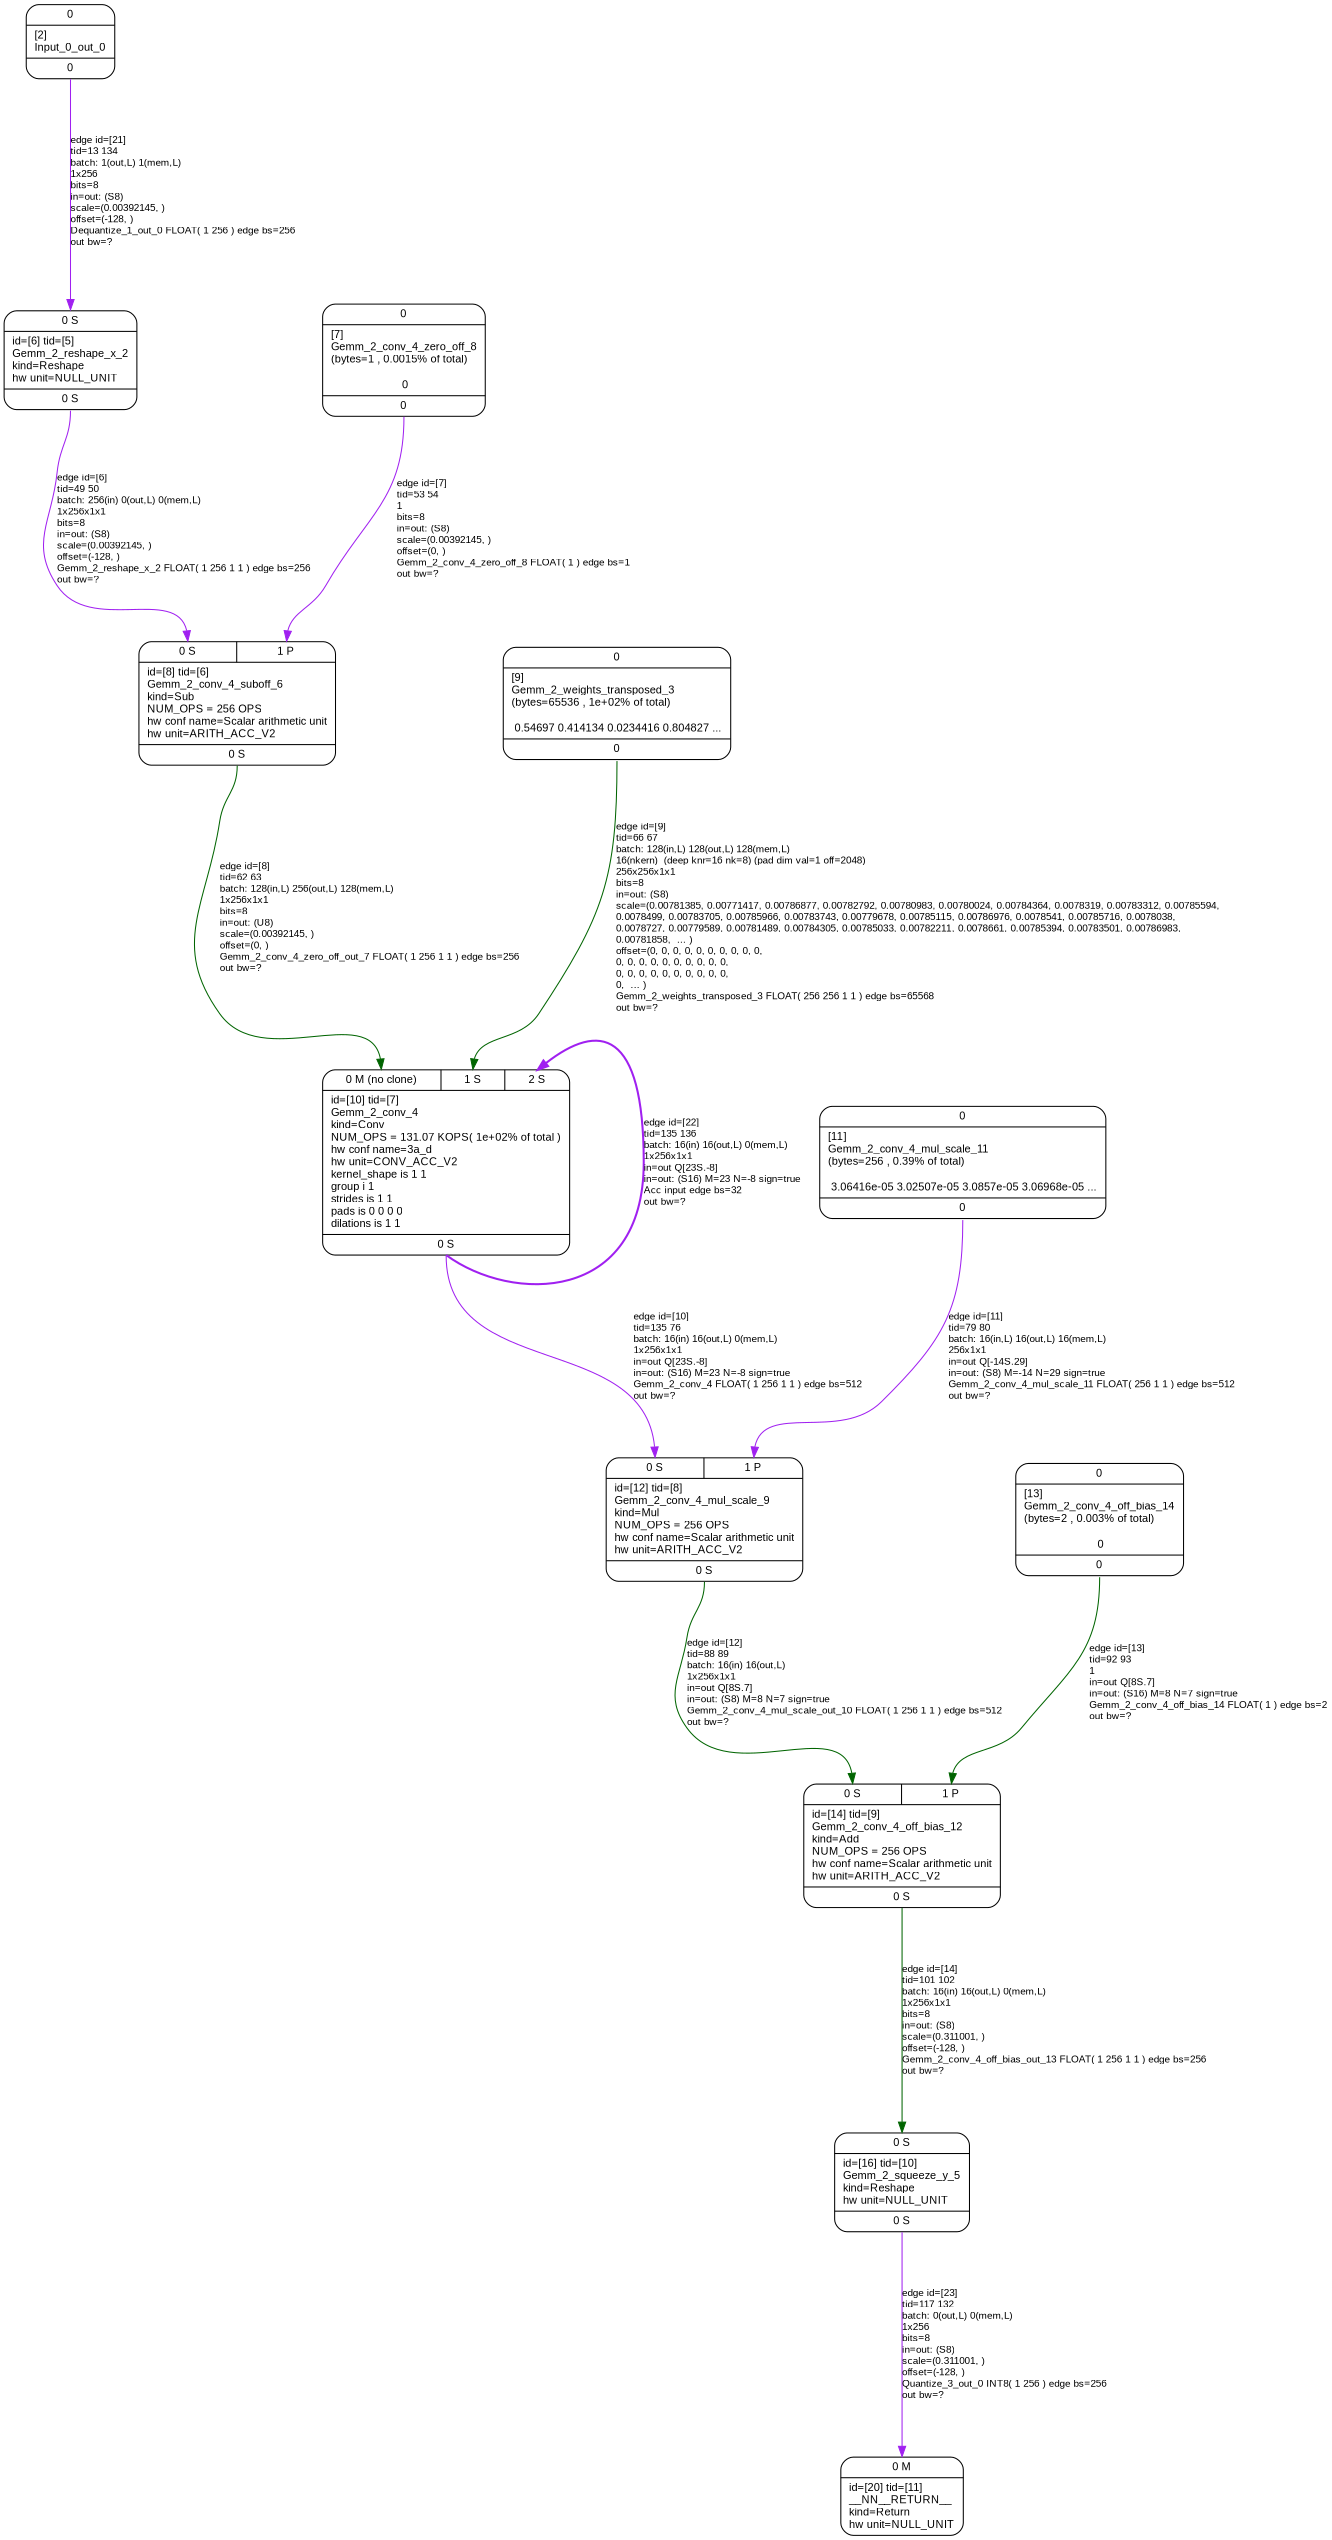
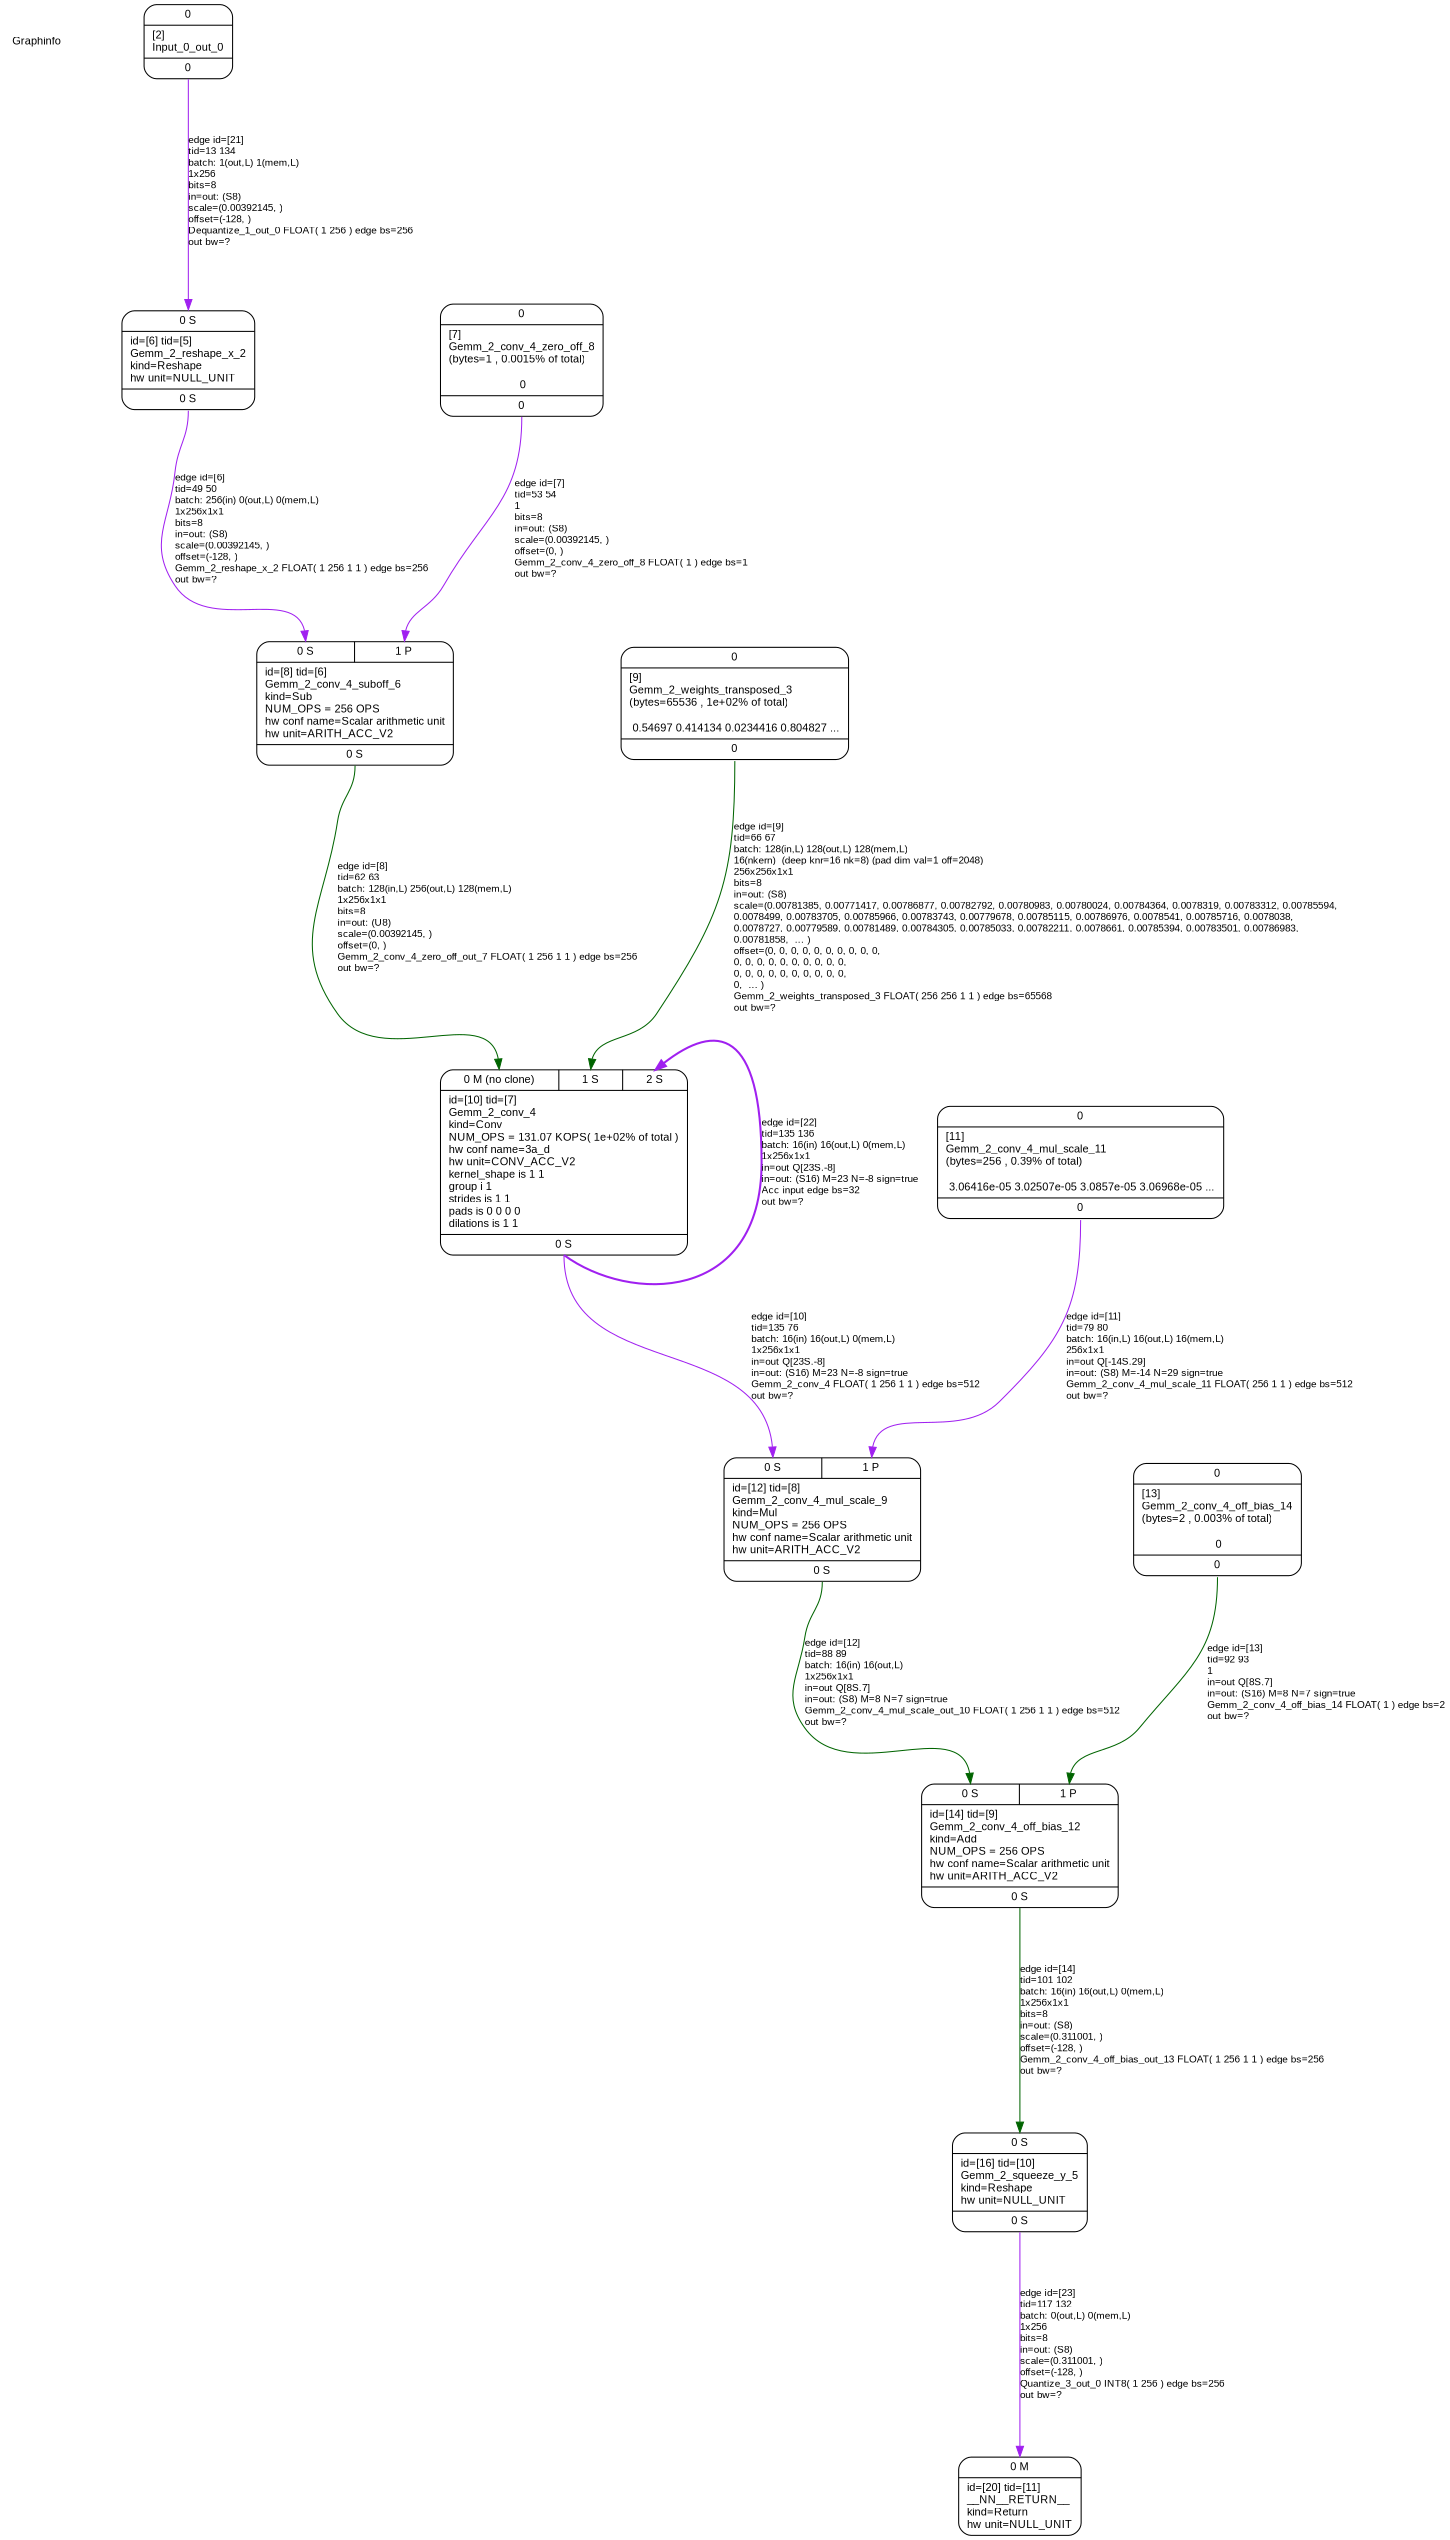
node "Graphinfo": added
